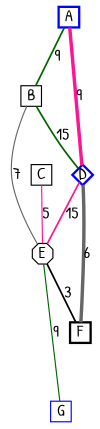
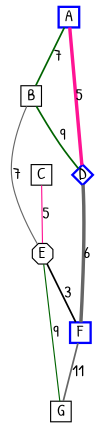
edge "A" -- "B": label "9" -> "7"
edge "A" -- "D": label "9" -> "5"
edge "B" -- "D": label "15" -> "9"
edge "D" -- "E": removed, label "15"
node "F": color black -> blue
edge "F" -- "G": added, label "11"
node "G": color blue -> black
